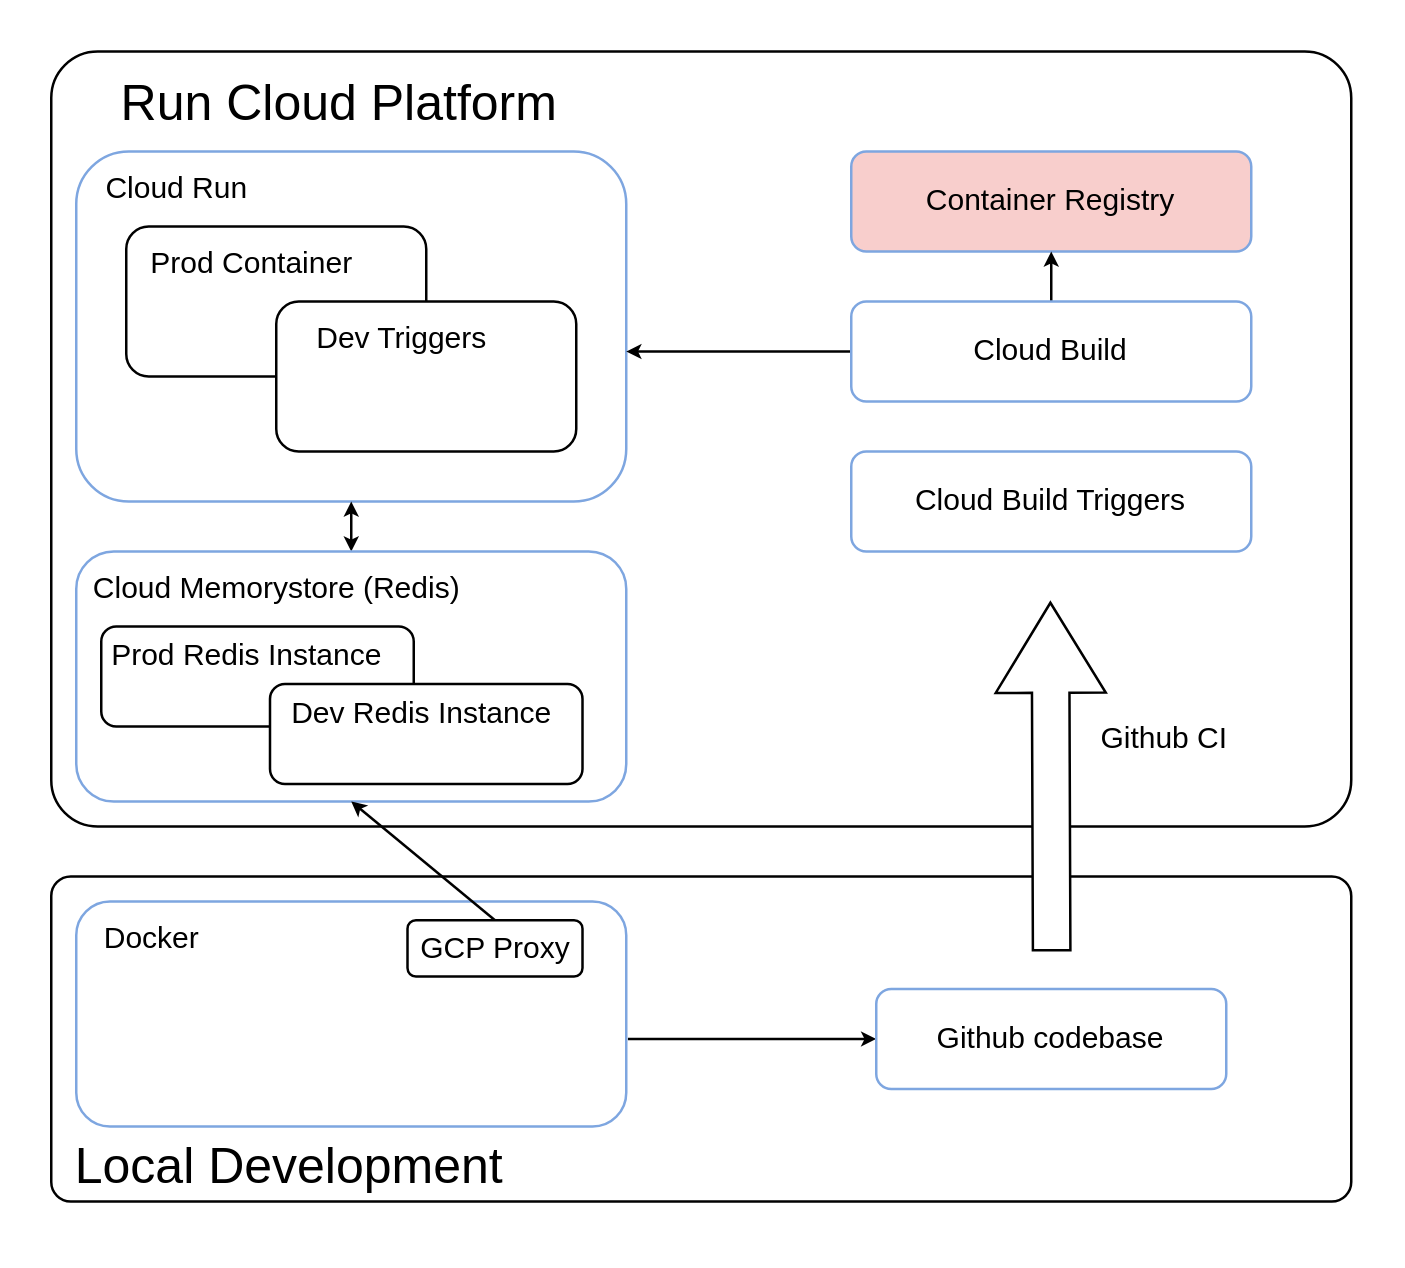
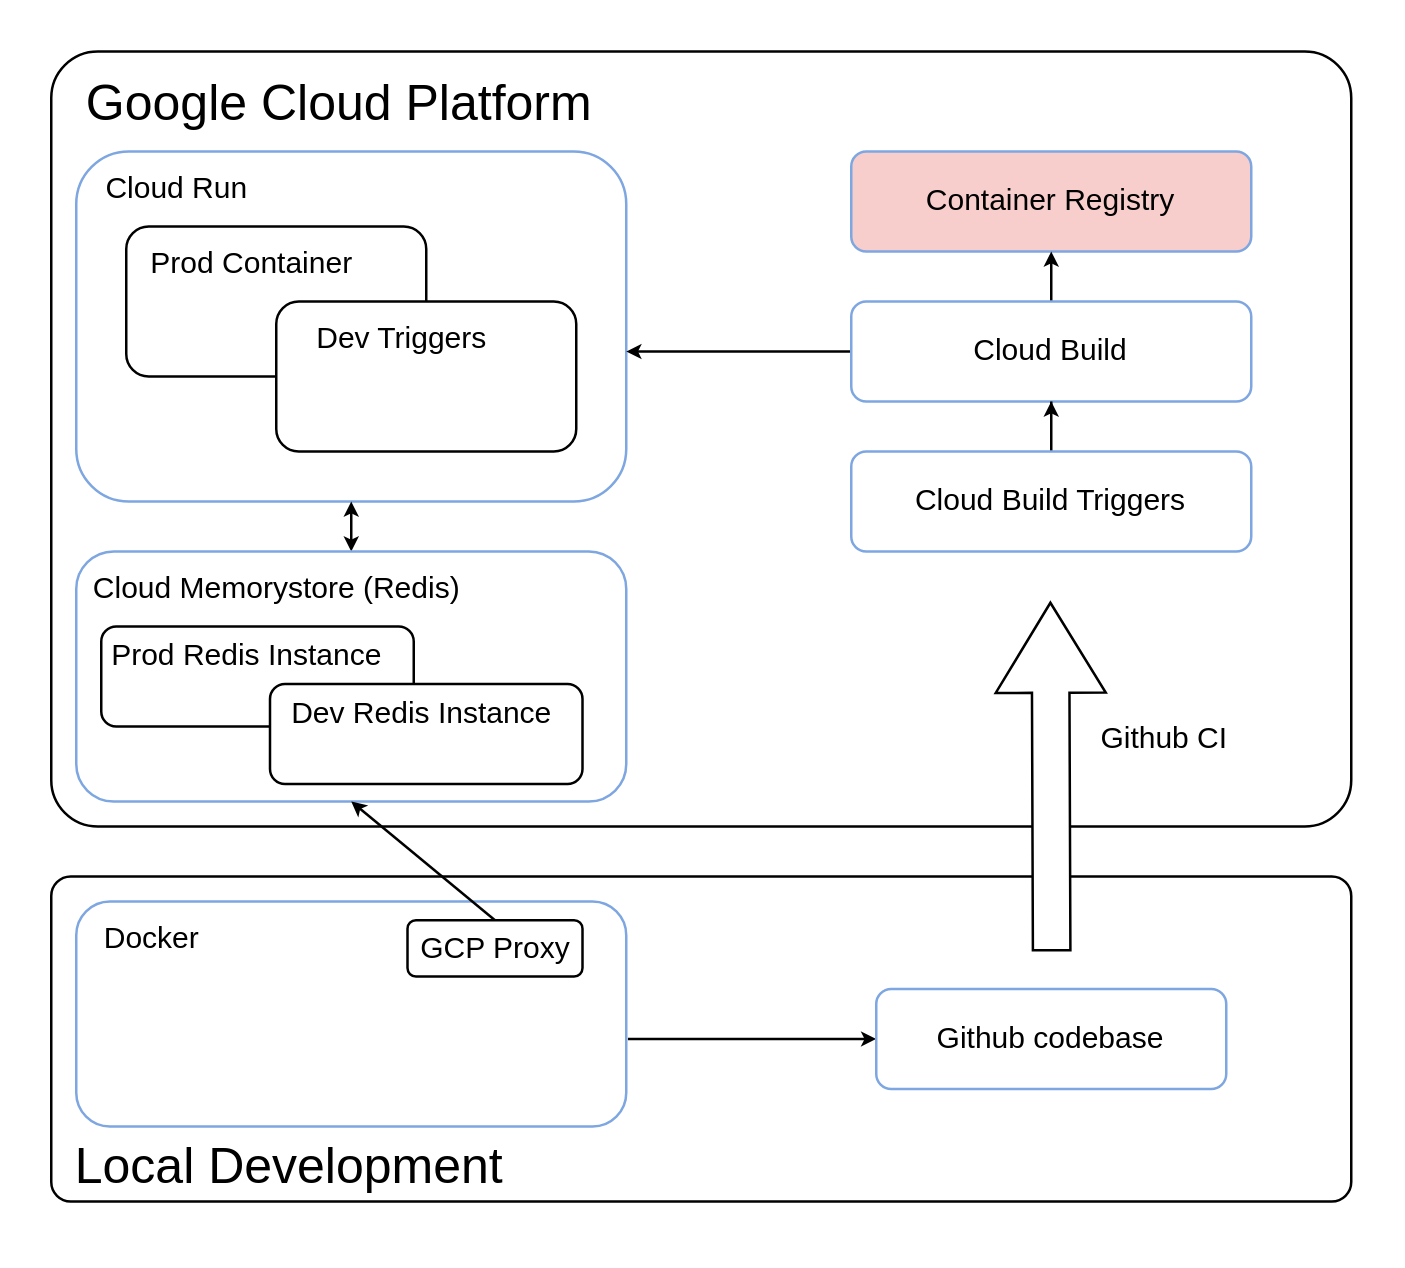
node "Run Cloud Platform": label "Run Cloud Platform" -> "Google Cloud Platform"
edge "Cloud Build Triggers" -> "Cloud Build": added
